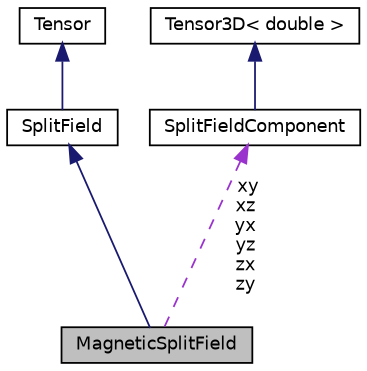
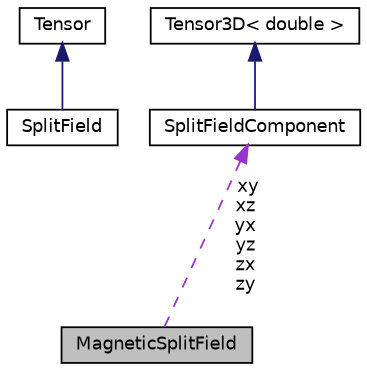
edge "MagneticSplitField" -> "SplitField": removed
